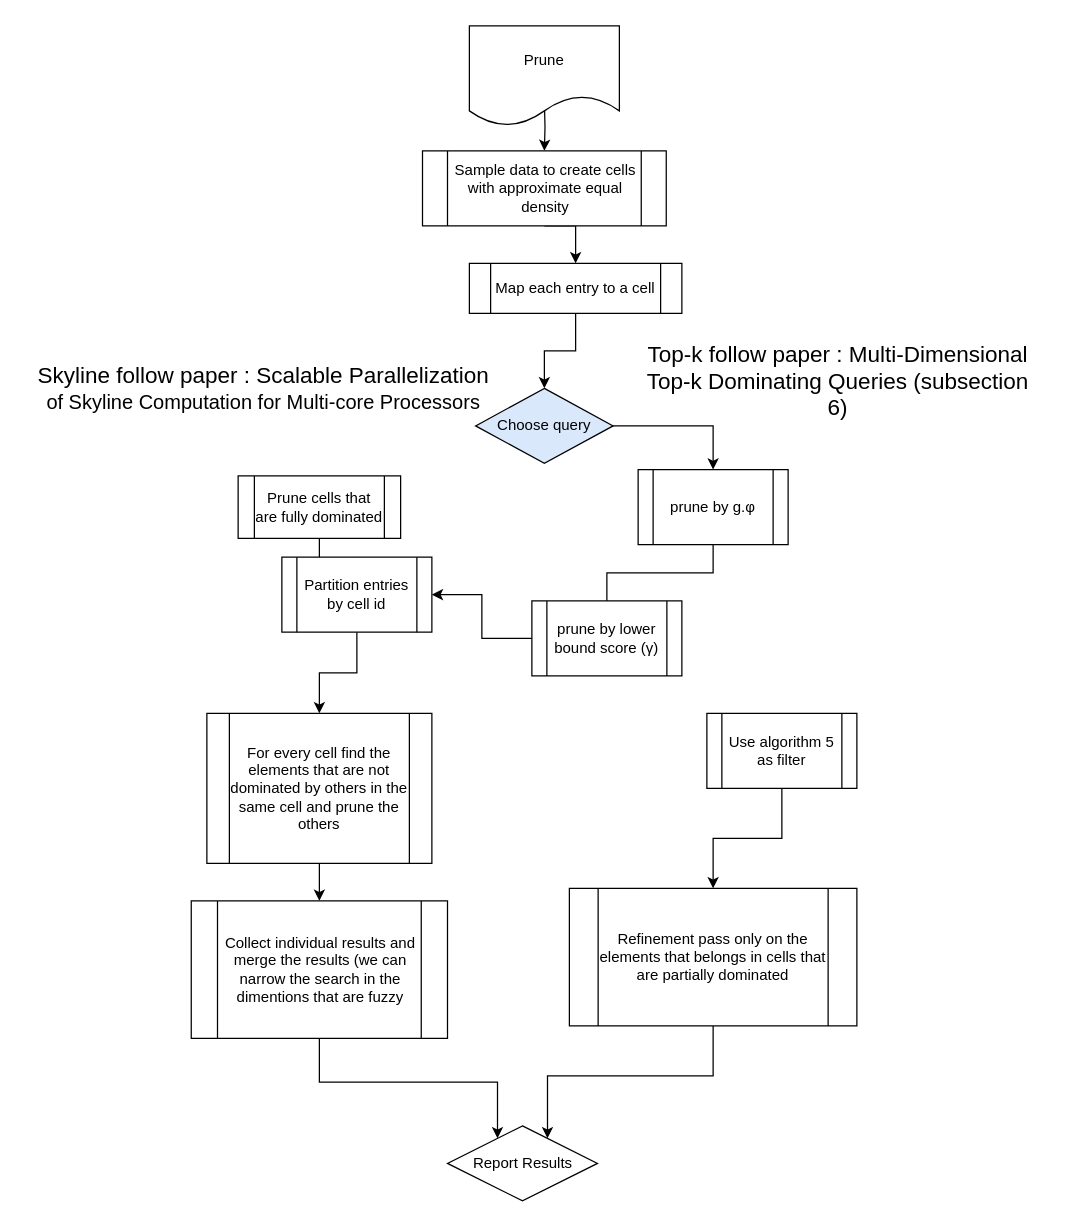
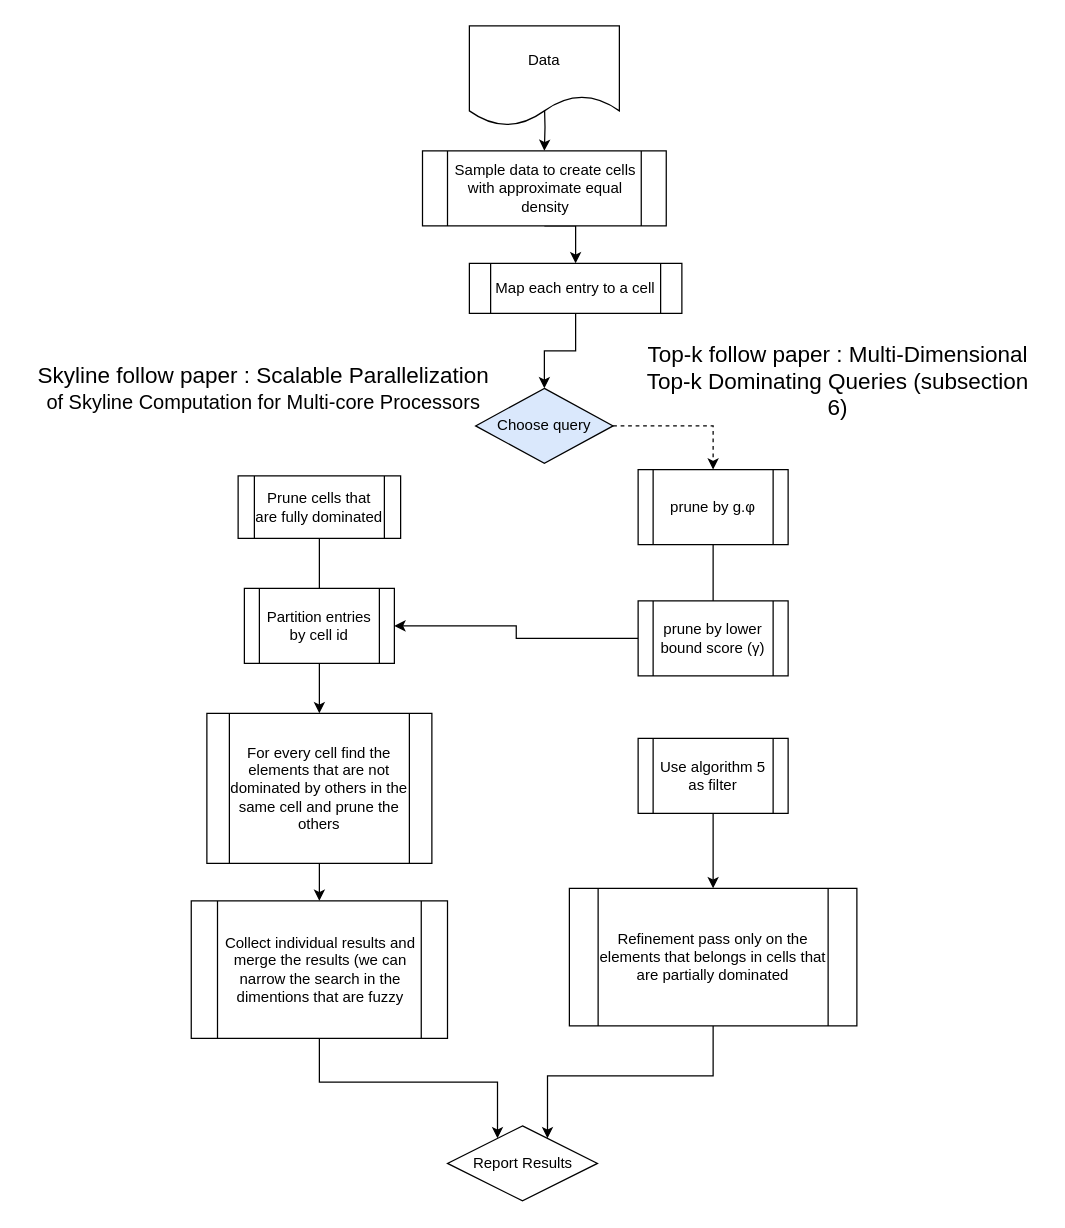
node "Prune": label "Prune" -> "Data"
edge "Choose query" -> "prune by g.φ": style solid -> dashed
node "Partition entries by cell id": moved (357, 594) -> (319, 626)
node "prune by lower bound score (γ)": moved (607, 638) -> (713, 638)
node "Use algorithm 5 as filter": moved (782, 751) -> (713, 776)
